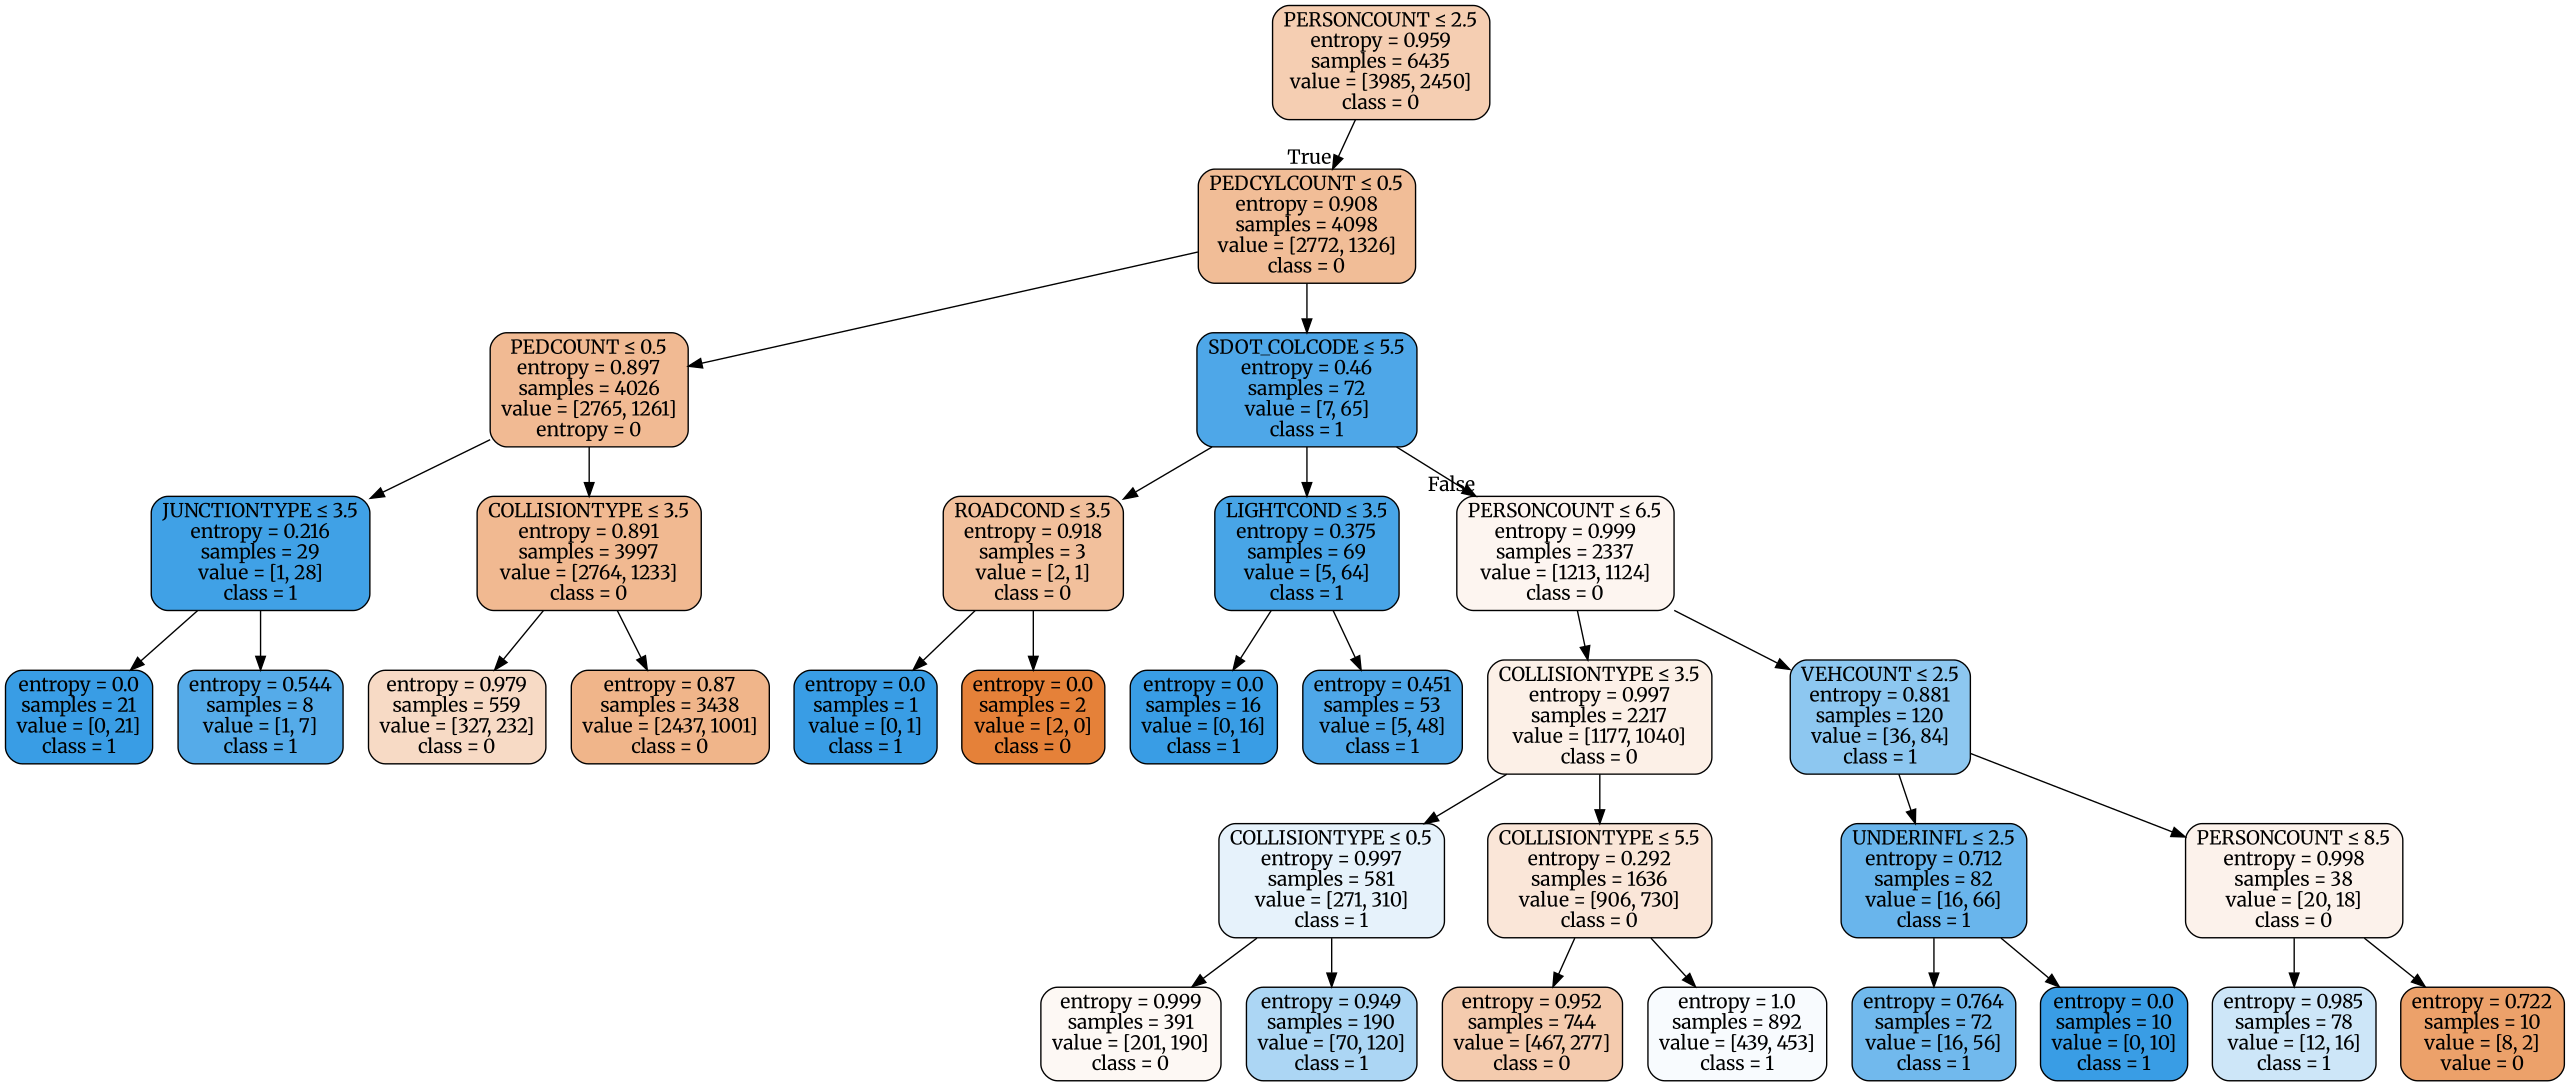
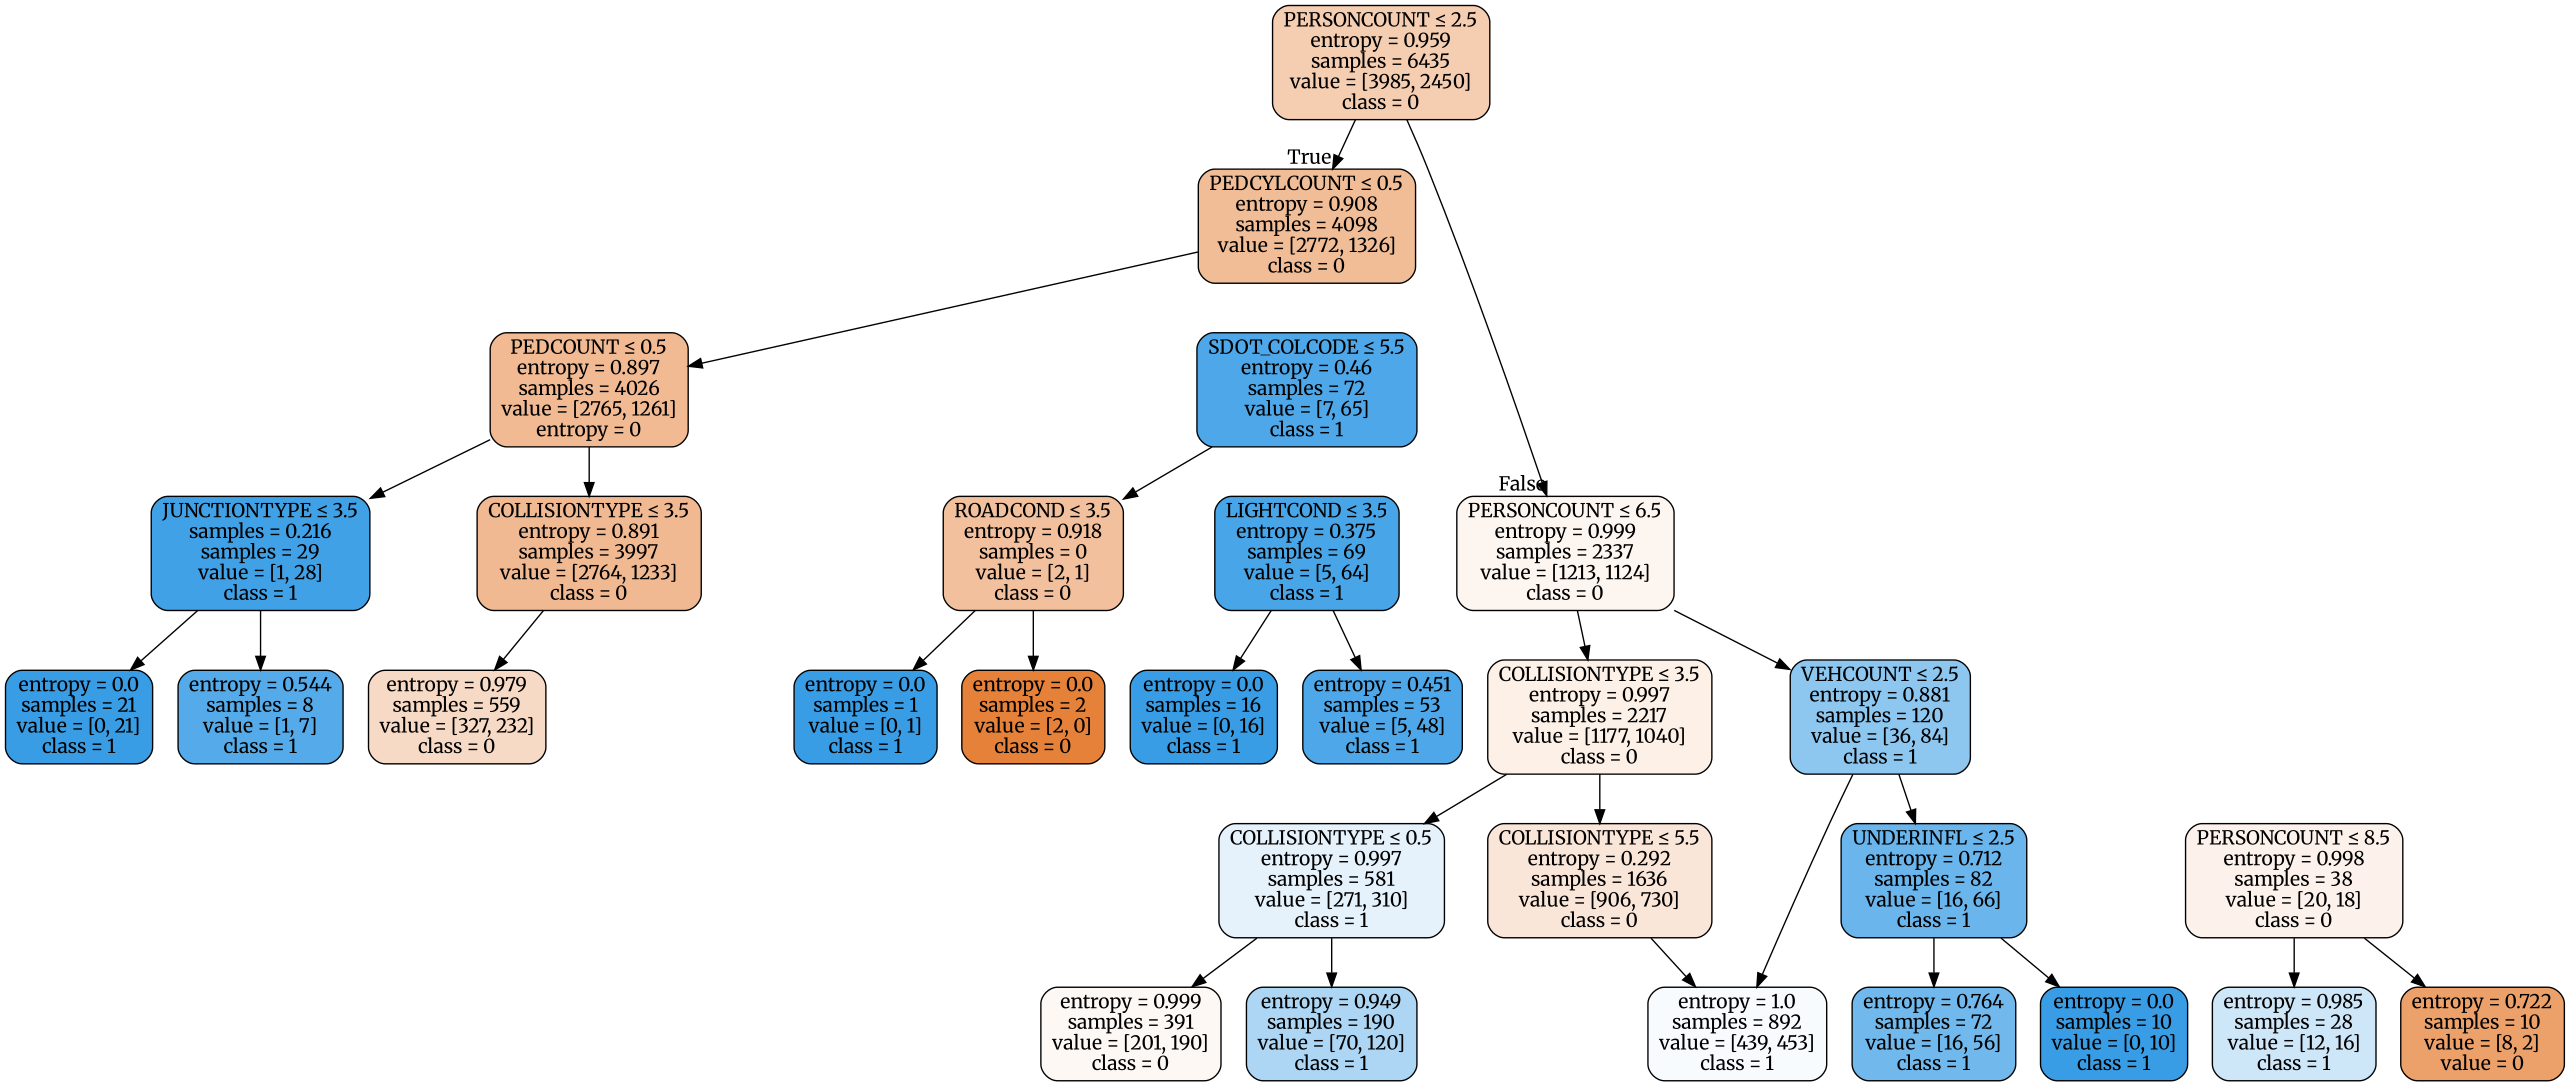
edge "PEDCYLCOUNT ≤ 0.5" -> "SDOT_COLCODE ≤ 5.5": removed
edge "SDOT_COLCODE ≤ 5.5" -> "LIGHTCOND ≤ 3.5": removed
edge "SDOT_COLCODE ≤ 5.5" -> "PERSONCOUNT ≤ 6.5": now "PERSONCOUNT ≤ 2.5" -> "PERSONCOUNT ≤ 6.5"
node "JUNCTIONTYPE ≤ 3.5": text "entropy = 0.216" -> "samples = 0.216"
node "ROADCOND ≤ 3.5": text "samples = 3" -> "samples = 0"
node "entropy = 0.87": removed
edge "VEHCOUNT ≤ 2.5" -> "PERSONCOUNT ≤ 8.5": now "VEHCOUNT ≤ 2.5" -> "entropy = 1.0"
node "entropy = 0.985": text "samples = 78" -> "samples = 28"
node "entropy = 0.952": removed
